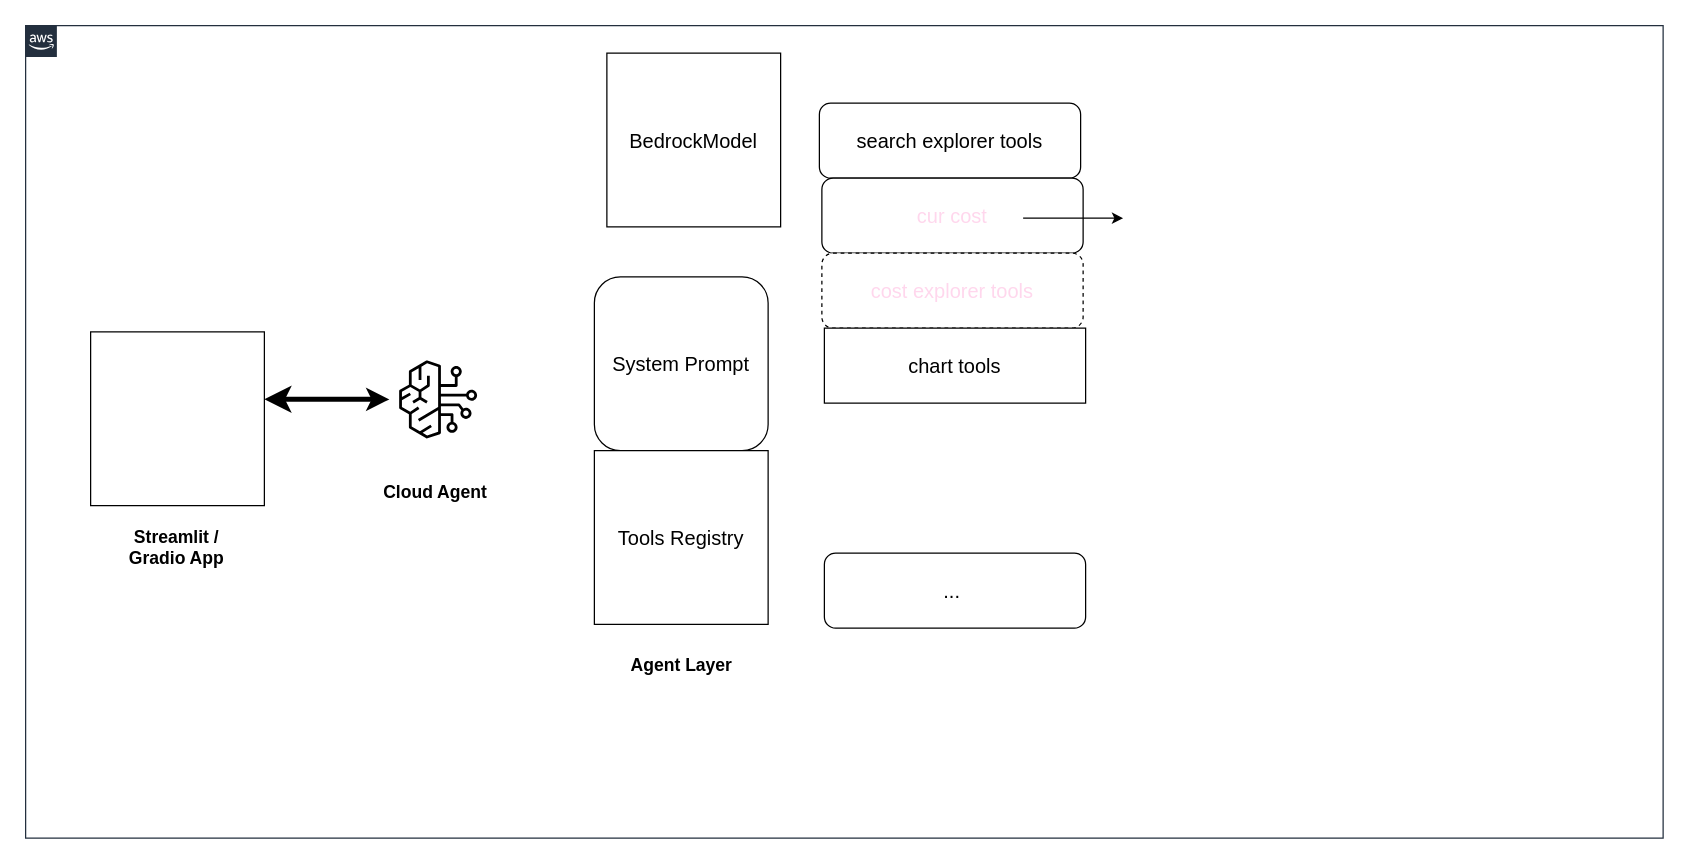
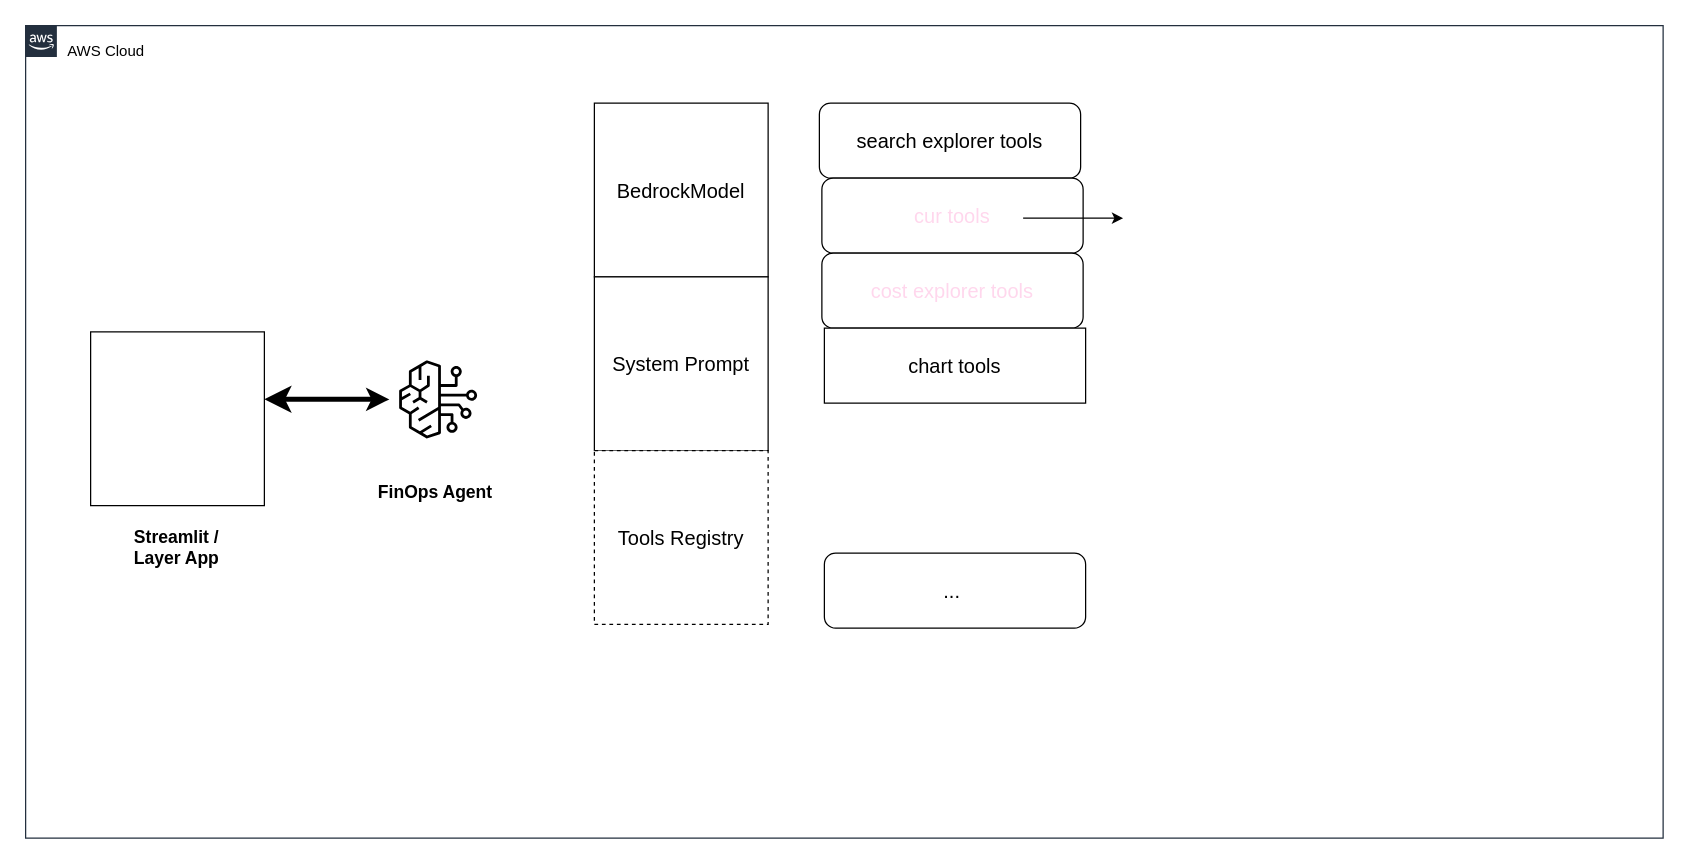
node "AWS Cloud": added
node "BedrockModel": moved (694, 140) -> (681, 190)
node "cur cost": label "cur cost" -> "cur tools"
node "cost explorer tools": style dashed -> solid
node "System Prompt": shape rounded rectangle -> rectangle
node "Cloud Agent": label "Cloud Agent" -> "FinOps Agent"
node "Tools Registry": style solid -> dashed
node "Streamlit / Gradio App": label "Streamlit / Gradio App" -> "Streamlit / Layer App"
node "Agent Layer": removed
